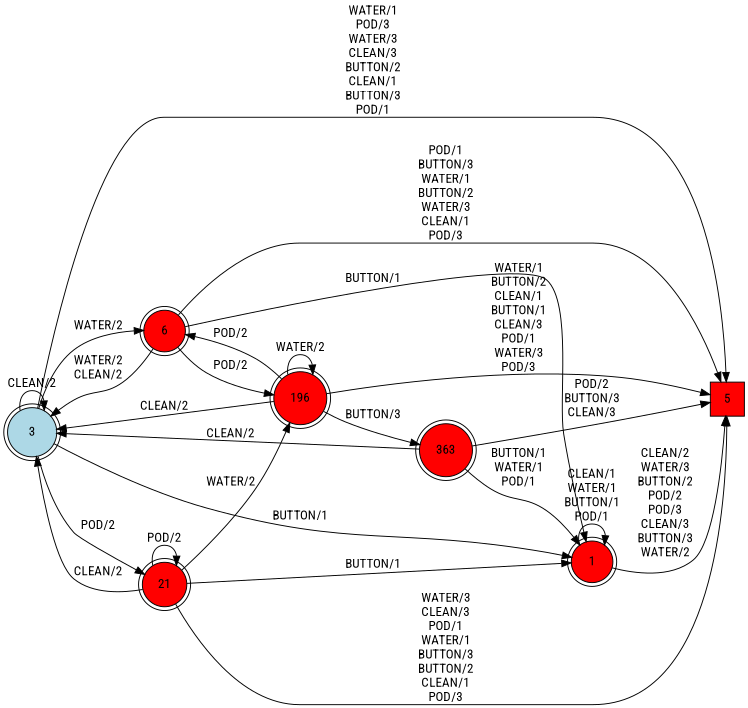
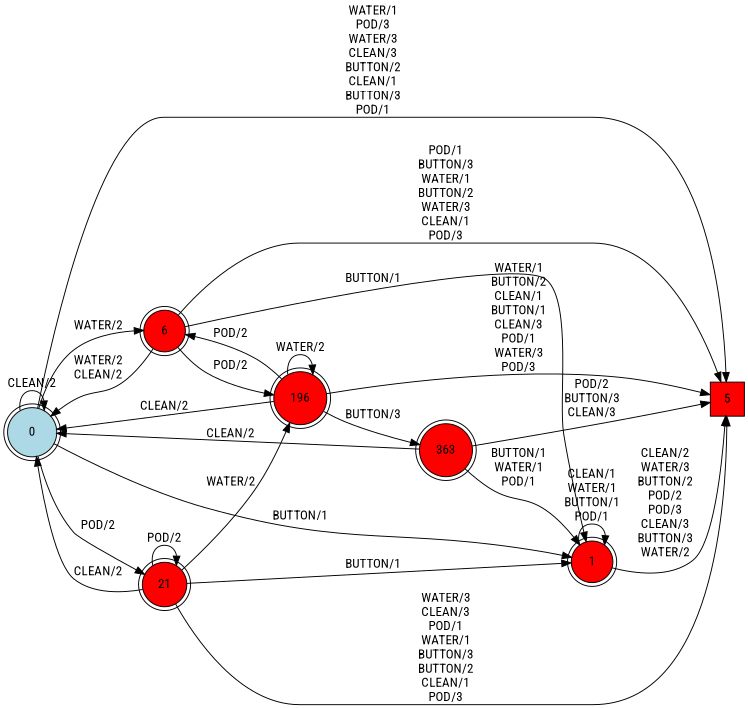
node "3": label "3" -> "0"
